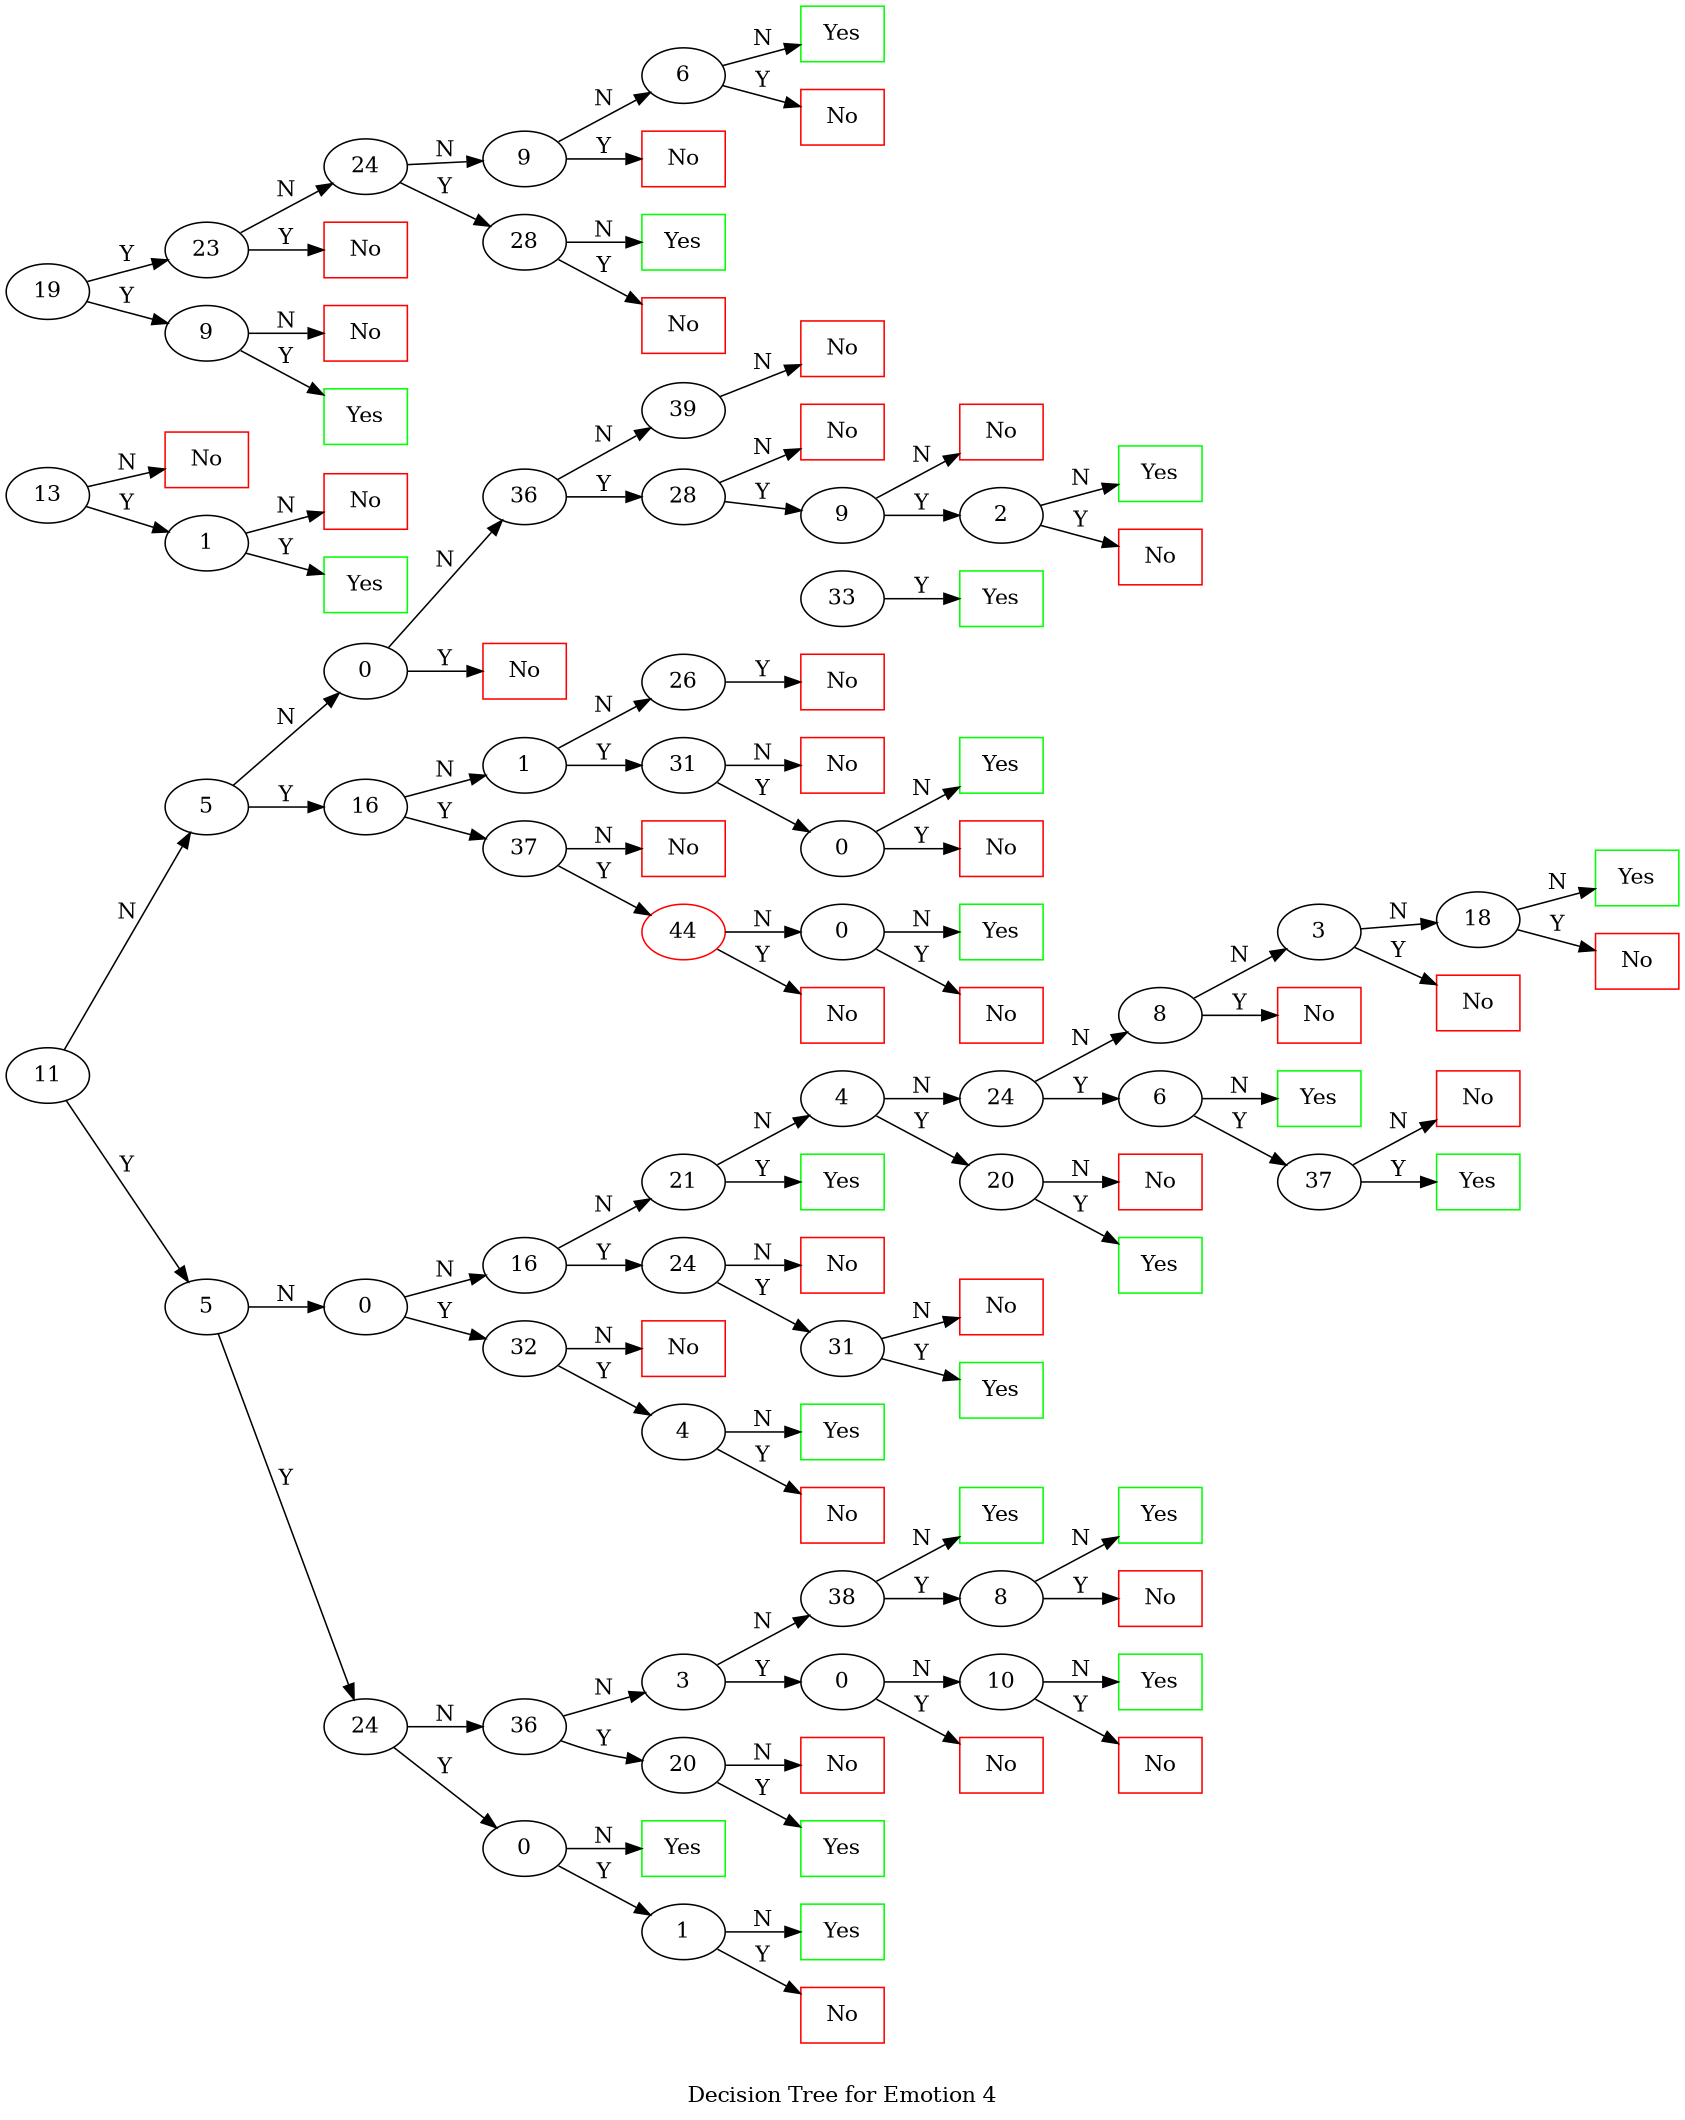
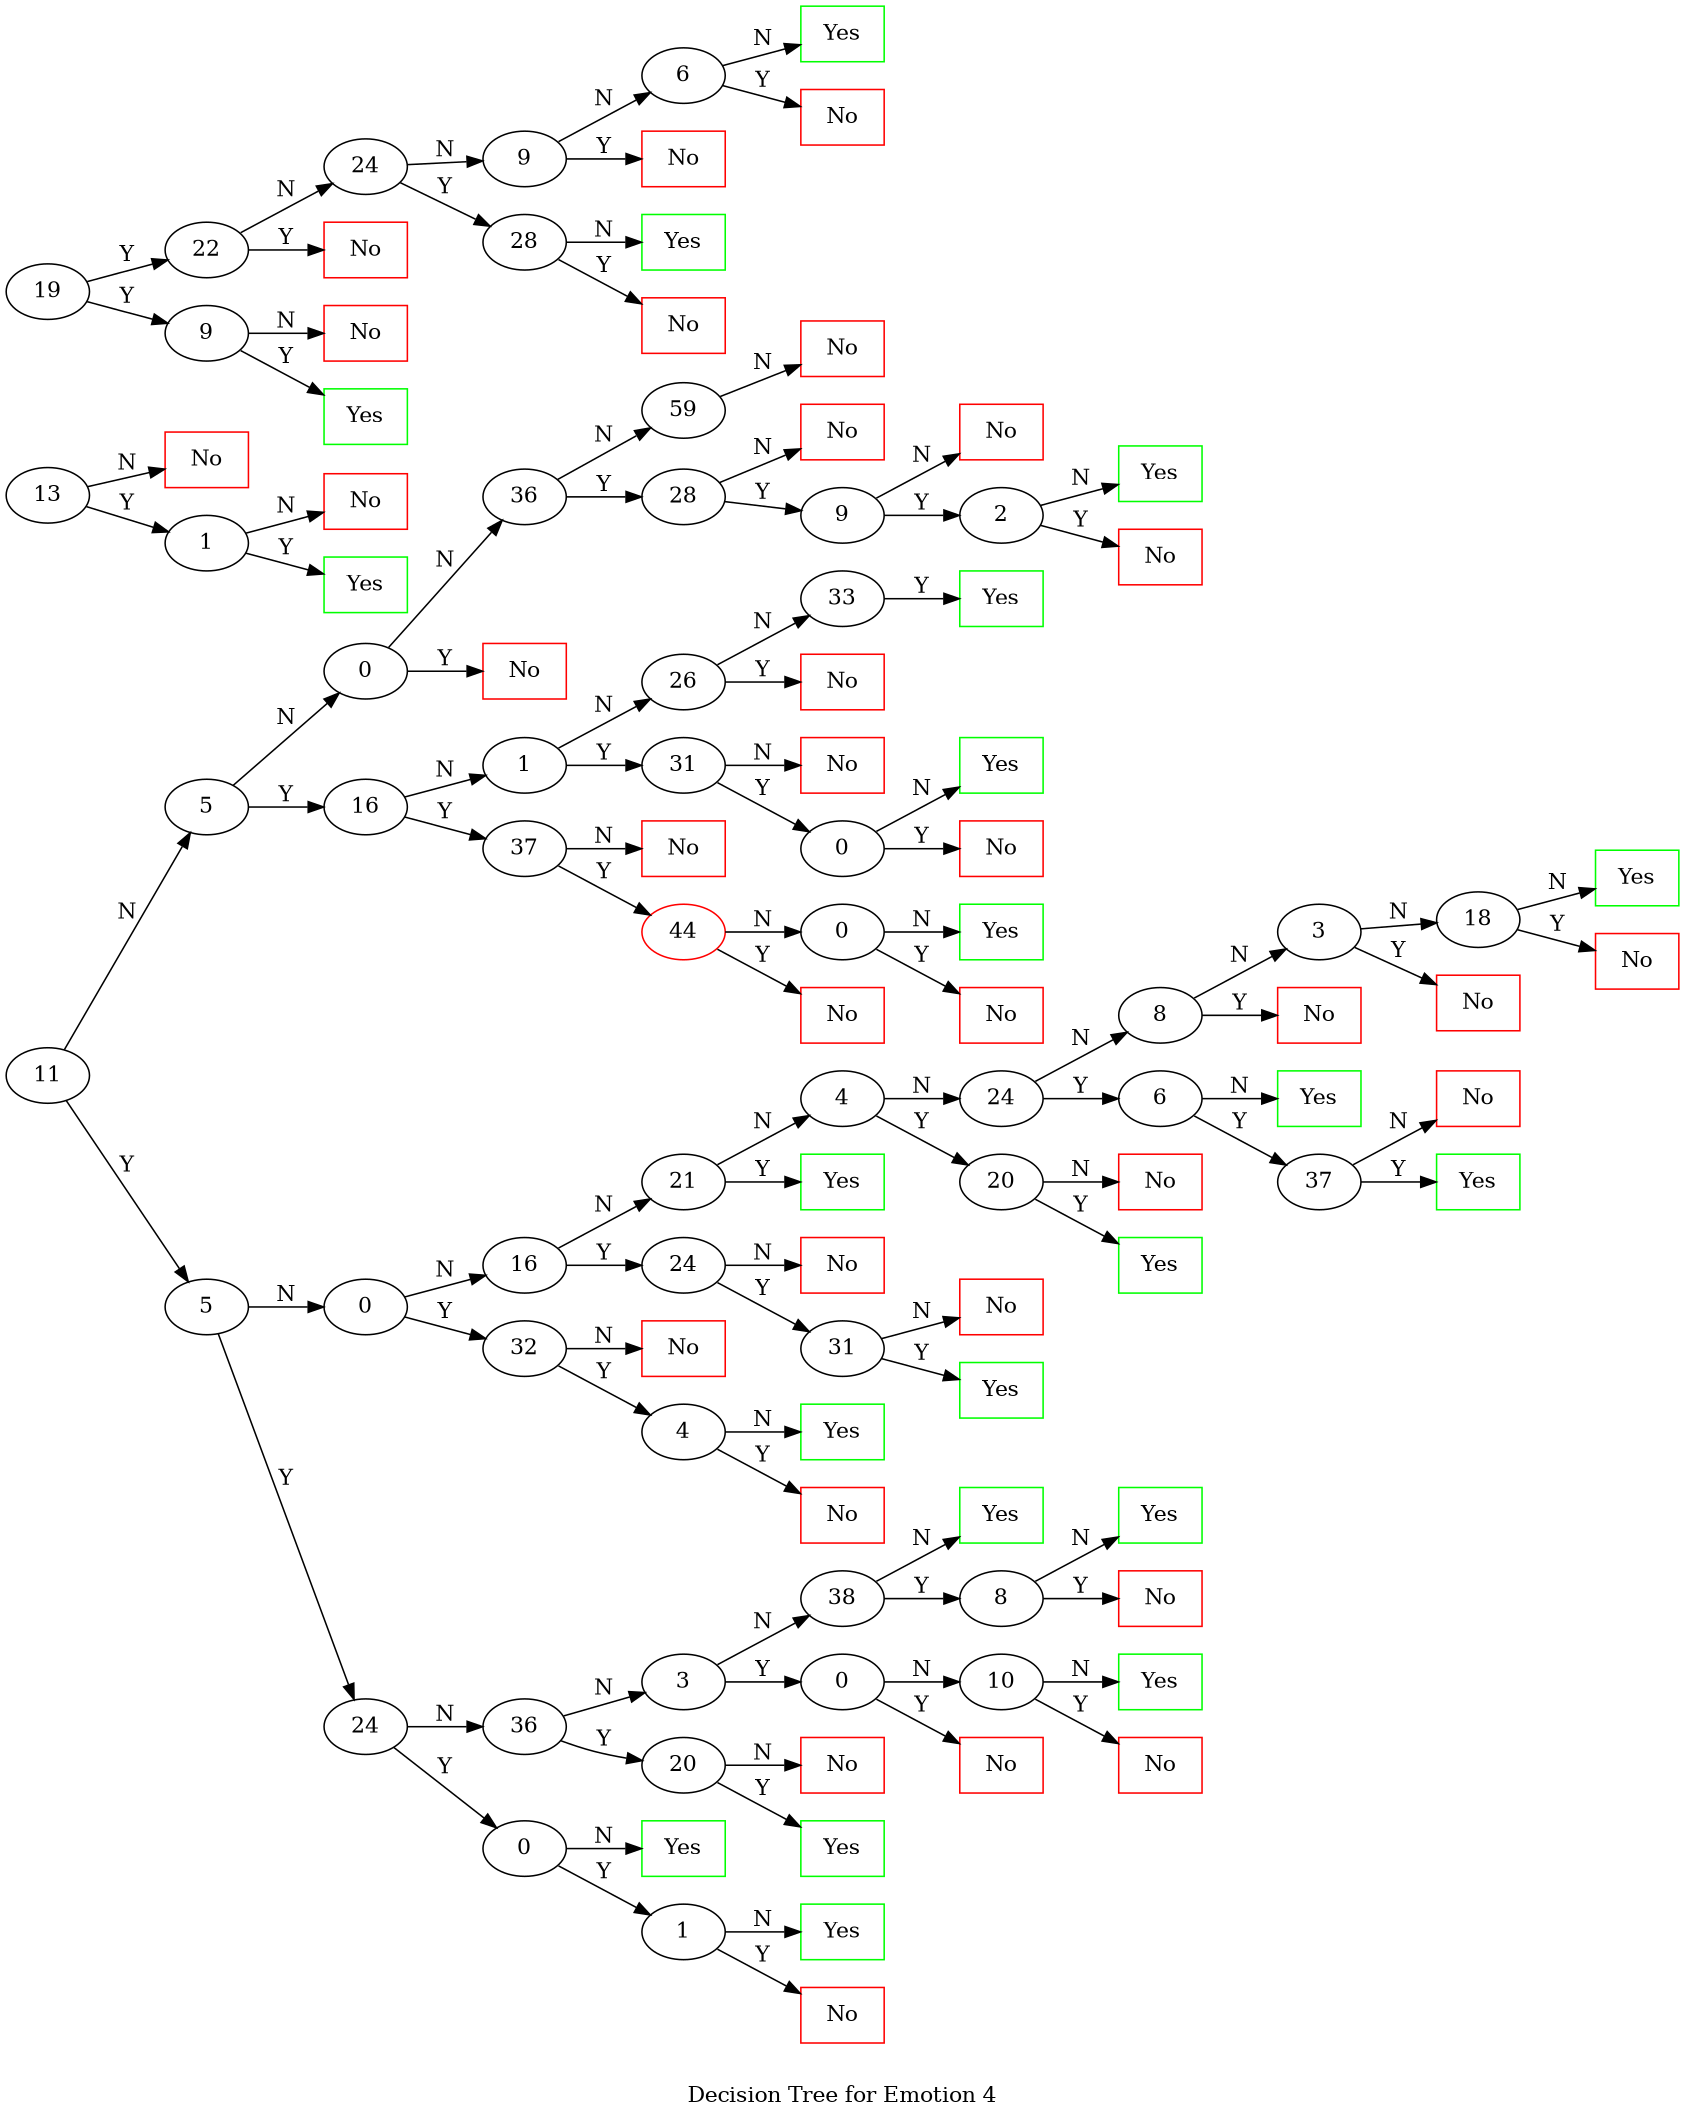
node "23": label "23" -> "22"
node "39": label "39" -> "59"
edge "26" -> "33": added, label "N"
